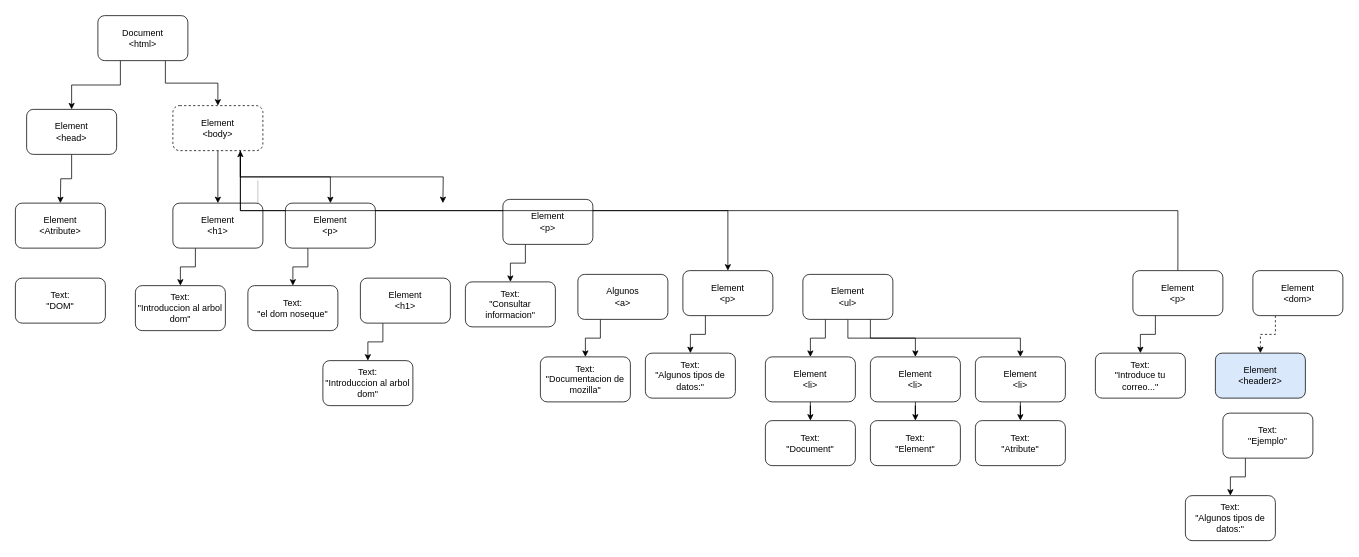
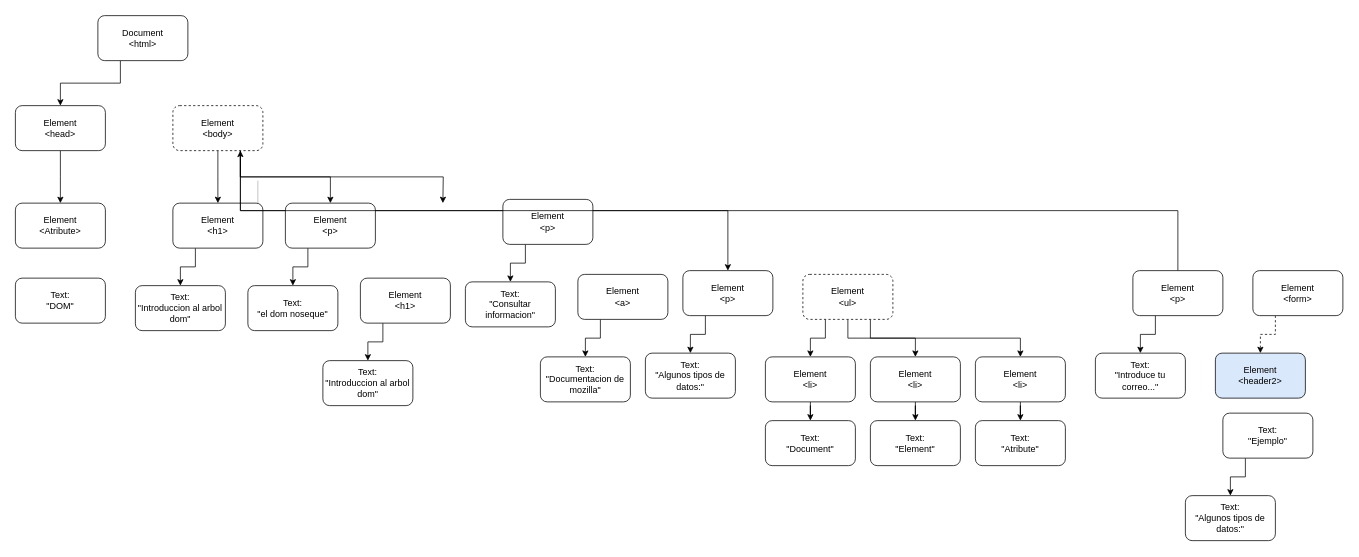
edge "Document <html>" -> "Element <body>": removed
node "Element <head>": moved (72, 132) -> (60, 128)
node "Element <dom>": label "Element <dom>" -> "Element <form>"
node "Algunos <a>": label "Algunos <a>" -> "Element <a>"
node "Element <ul>": style solid -> dashed
